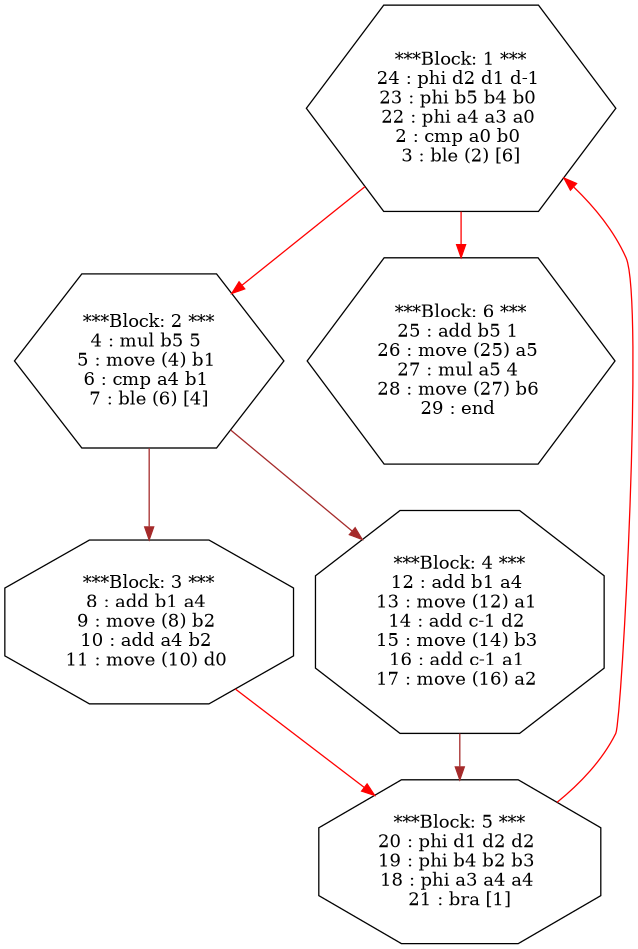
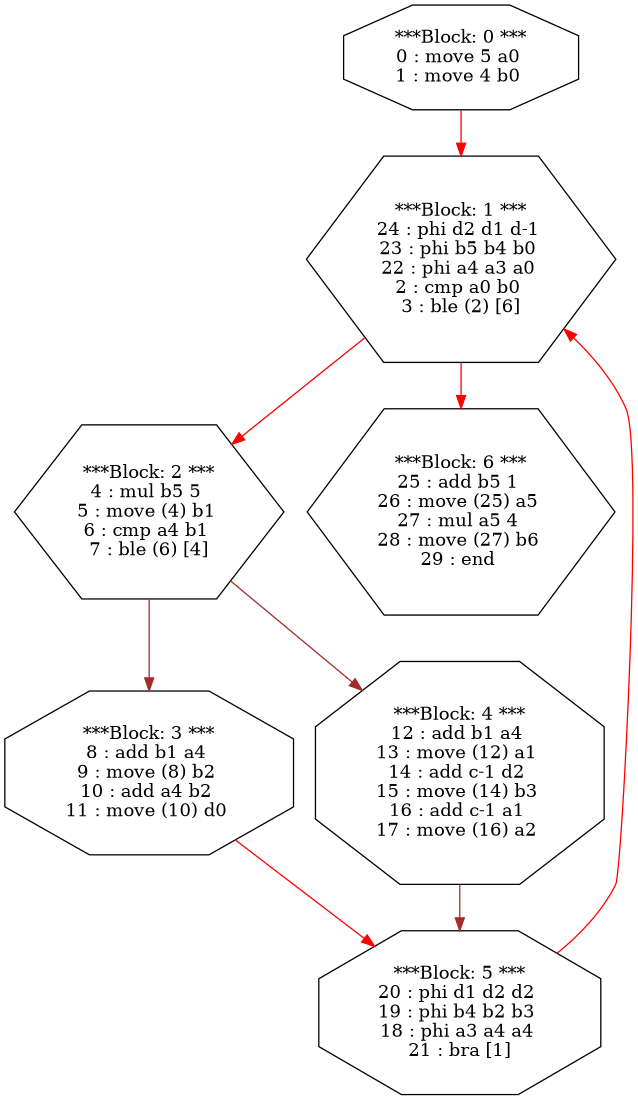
node "***Block: 0 *** 0 : move 5 a0 1 : move 4 b0": added
